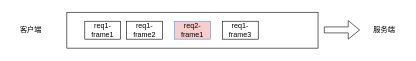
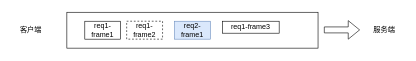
node "req1-frame2": style solid -> dashed
node "req2-frame1": fillcolor #f8cecc -> #dae8fc
node "req1-frame3": size 36x18 -> 57x12
